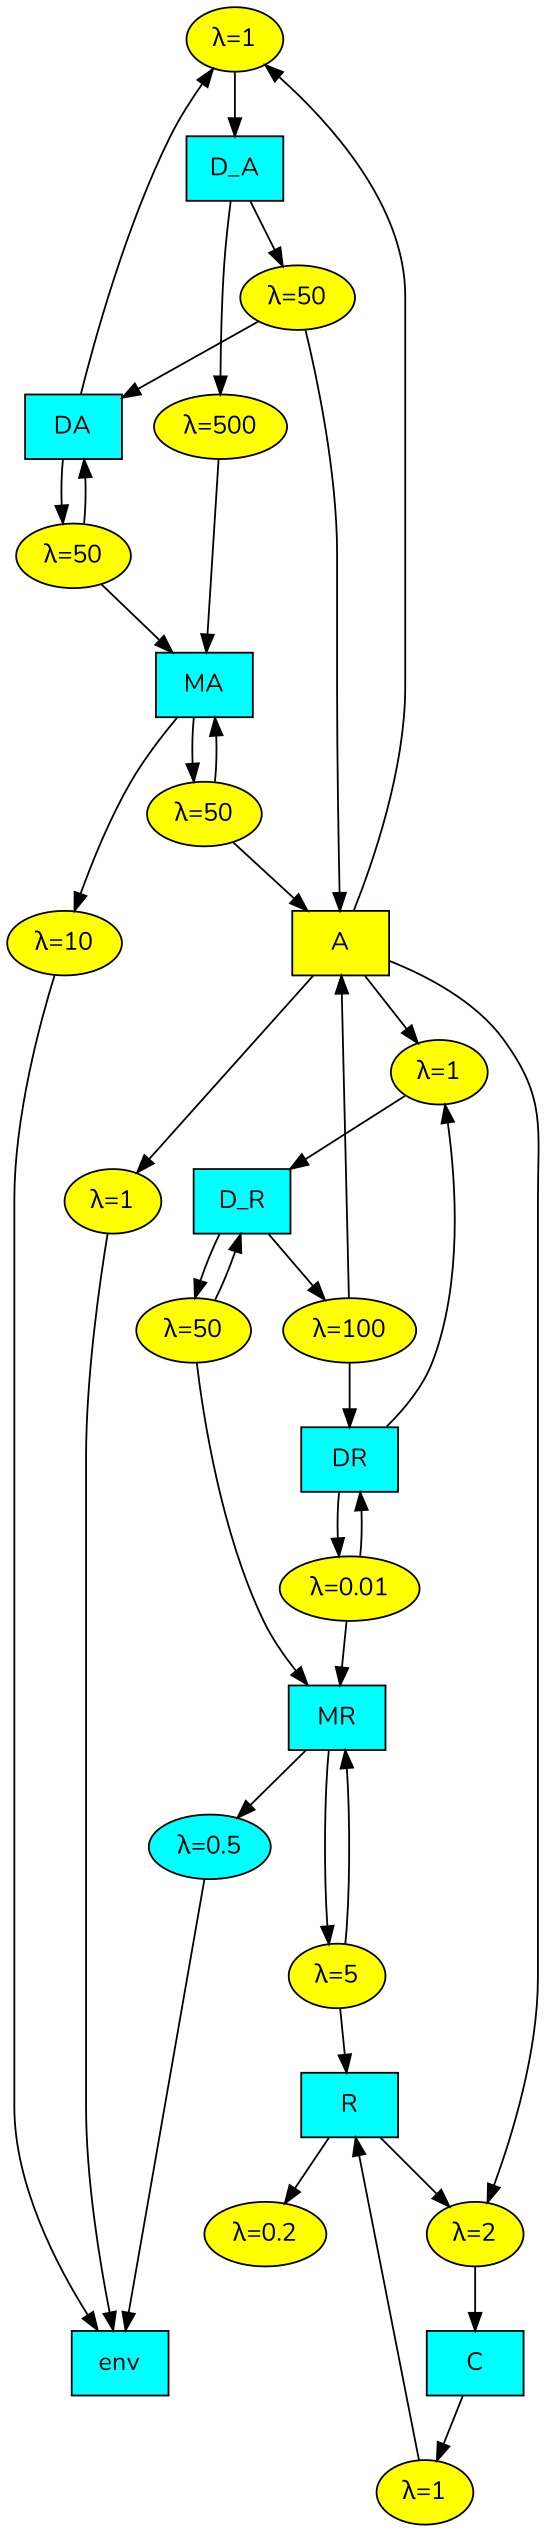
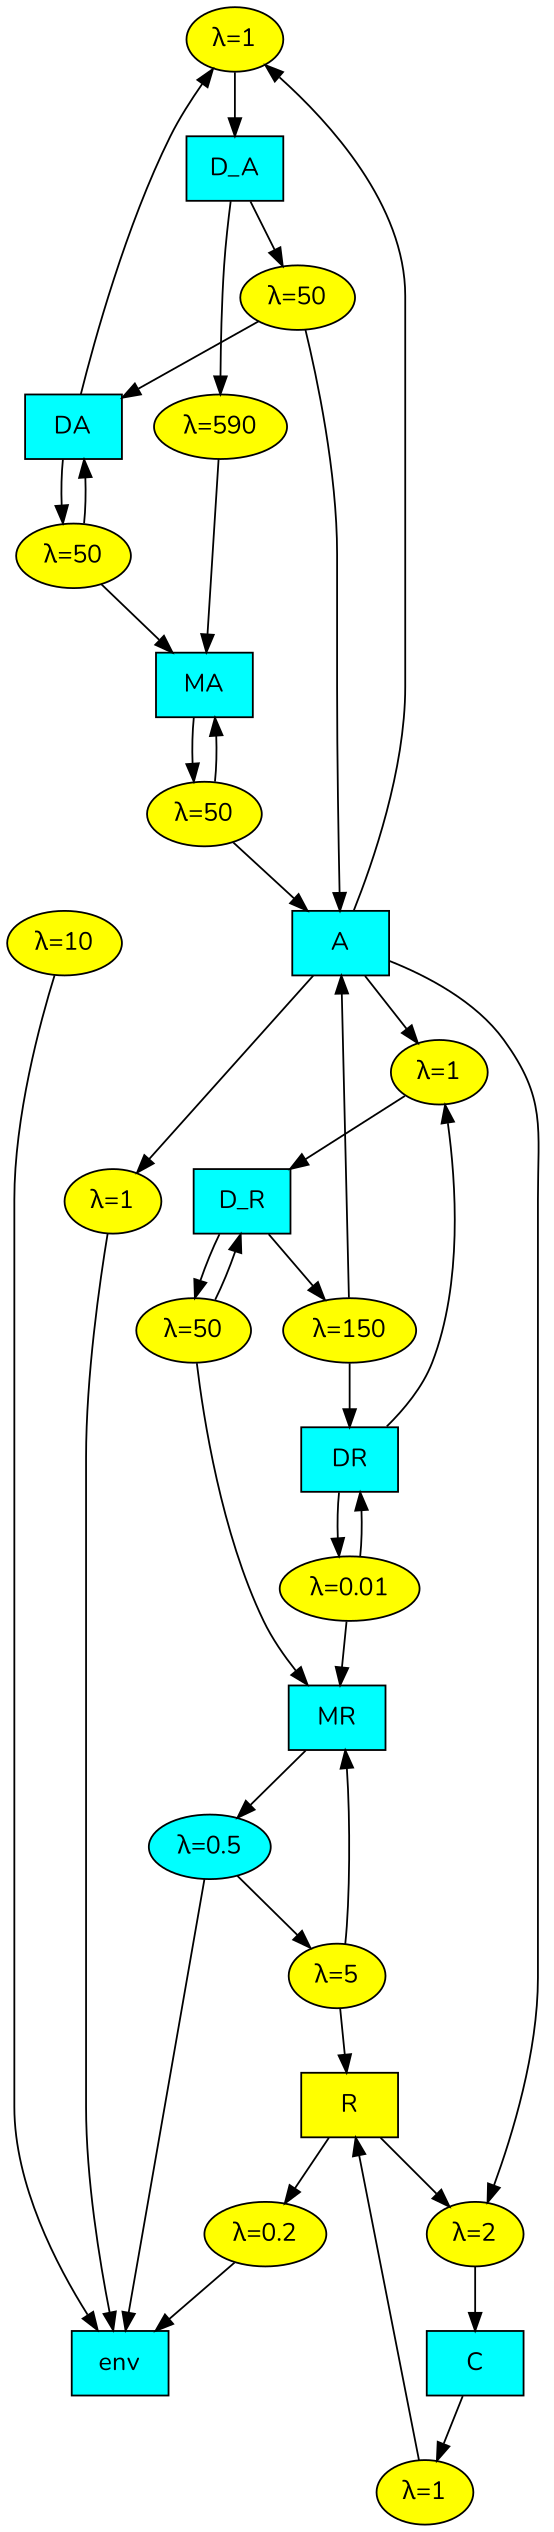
node "λ=500": label "λ=500" -> "λ=590"
edge "MA" -> "λ=10": removed
node "A": fillcolor yellow -> cyan
node "λ=100": label "λ=100" -> "λ=150"
edge "MR" -> "λ=5": now "λ=0.5" -> "λ=5"
node "R": fillcolor cyan -> yellow
edge "λ=0.2" -> "env": added
